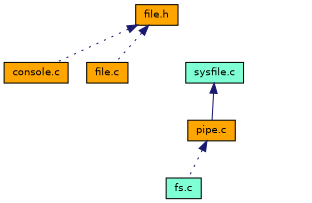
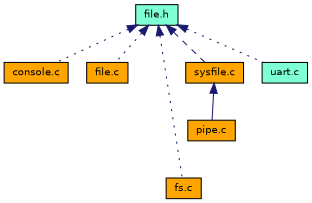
node "file.h": fillcolor orange -> aquamarine
edge "sysfile.c" -> "file.h": added
node "sysfile.c": fillcolor aquamarine -> orange
node "uart.c": added
edge "fs.c" -> "pipe.c": now "fs.c" -> "file.h"
node "fs.c": fillcolor aquamarine -> orange
